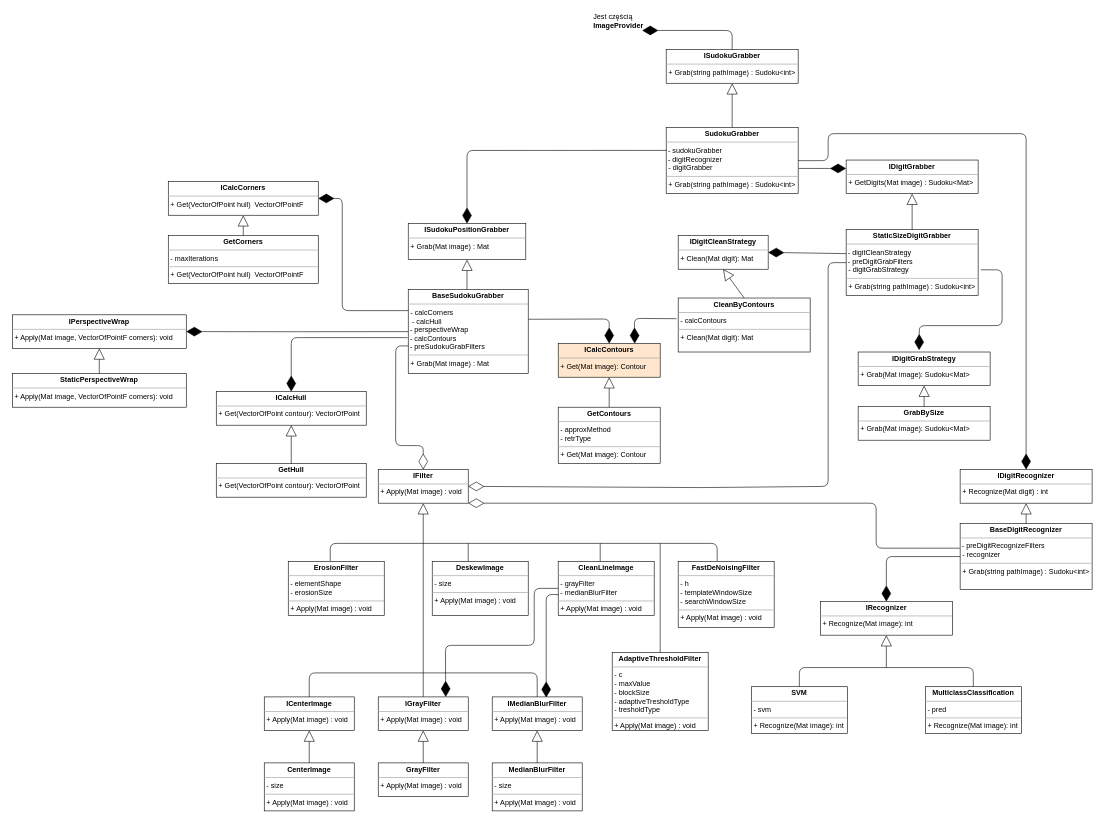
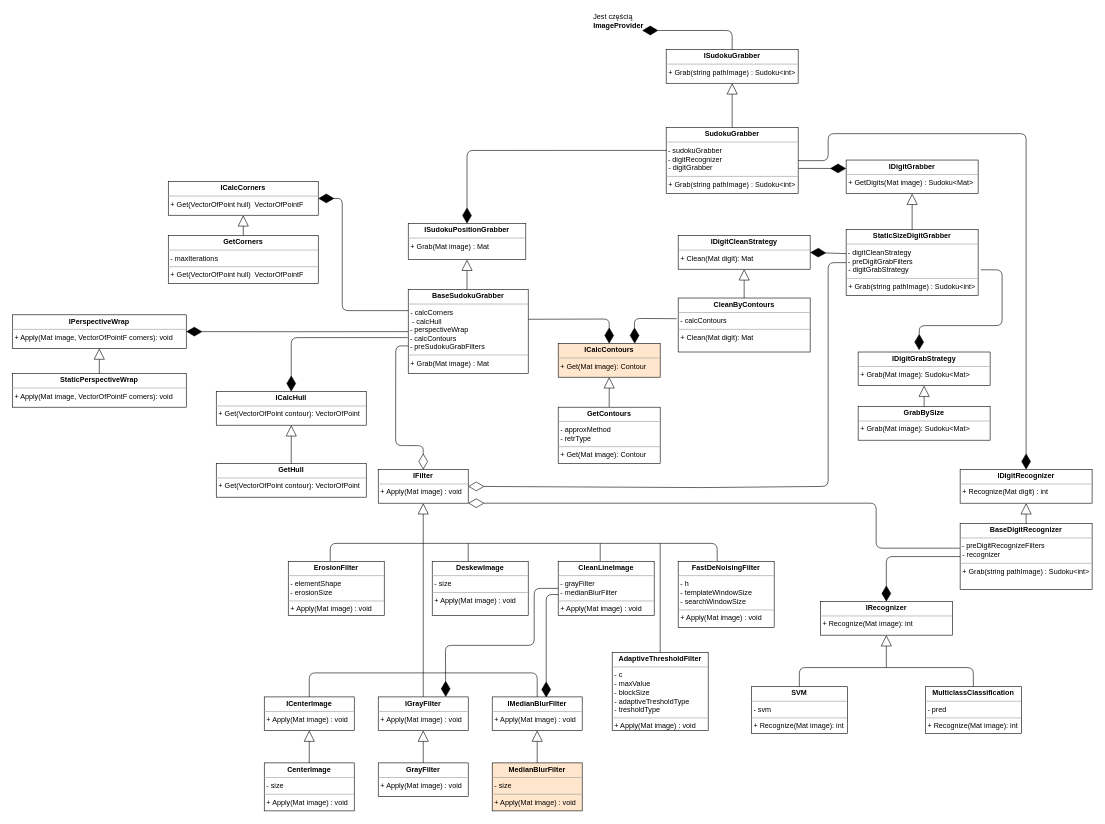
node "IDigitCleanStrategy + Clean(Mat digit): Mat": size 90x34 -> 132x34
node "MedianBlurFilter - size + Apply(Mat image) : void": fillcolor #ffffff -> #ffe6cc
